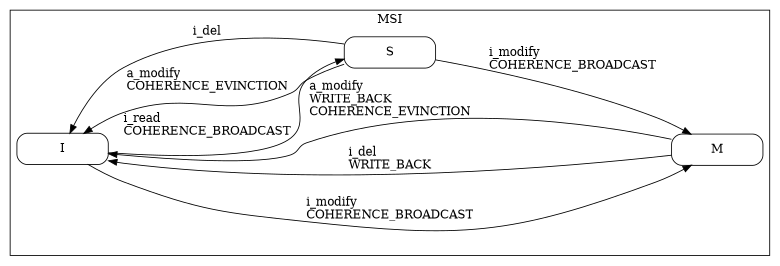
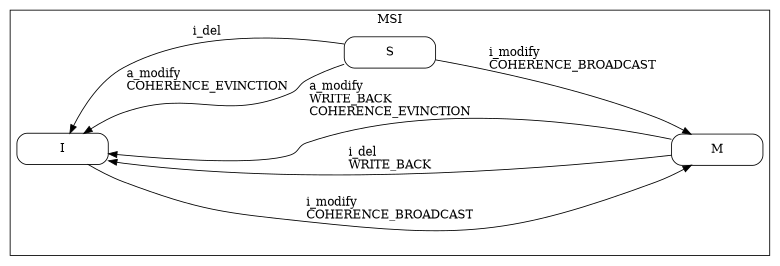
edge "I" -> "S": removed, label "i_read COHERENCE_BROADCAST"
